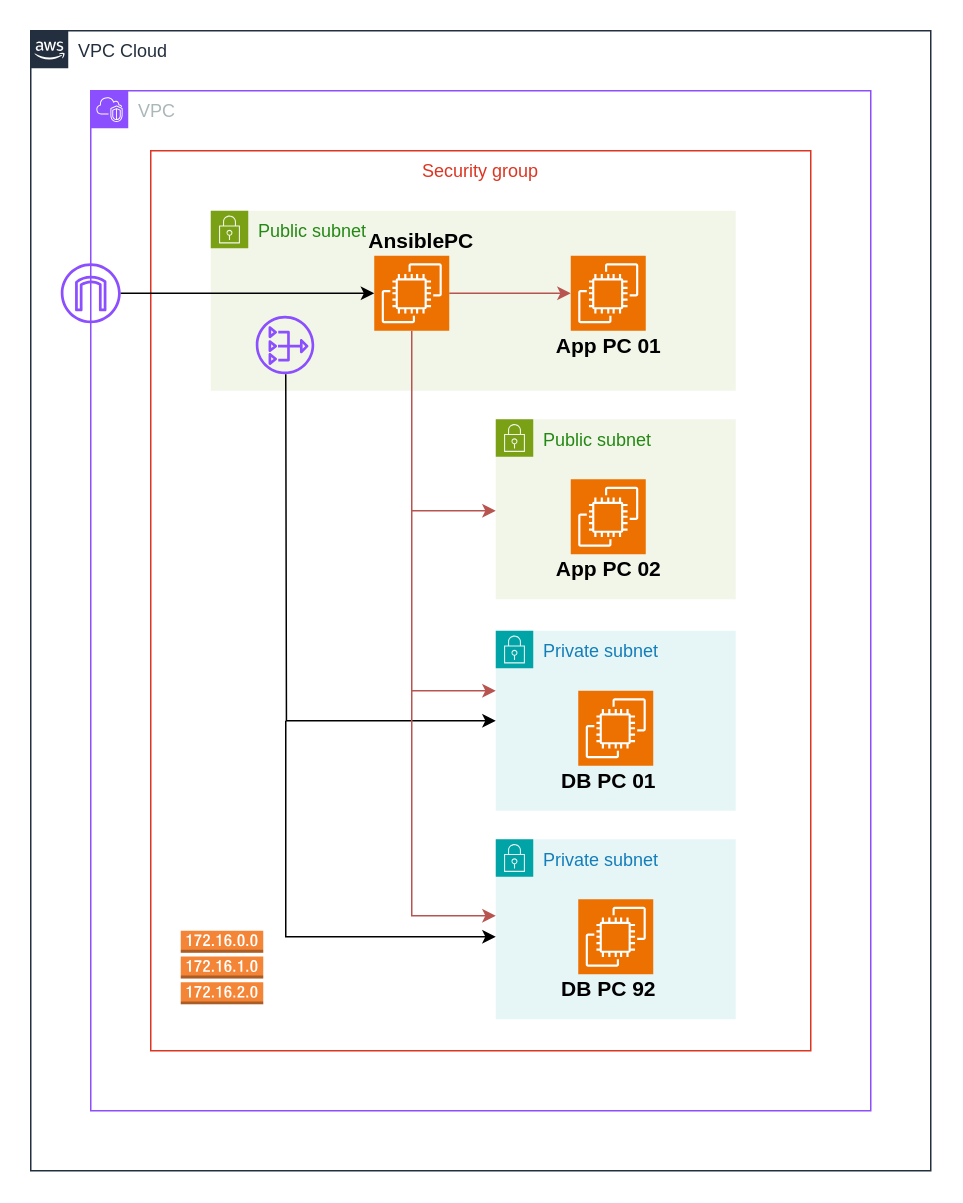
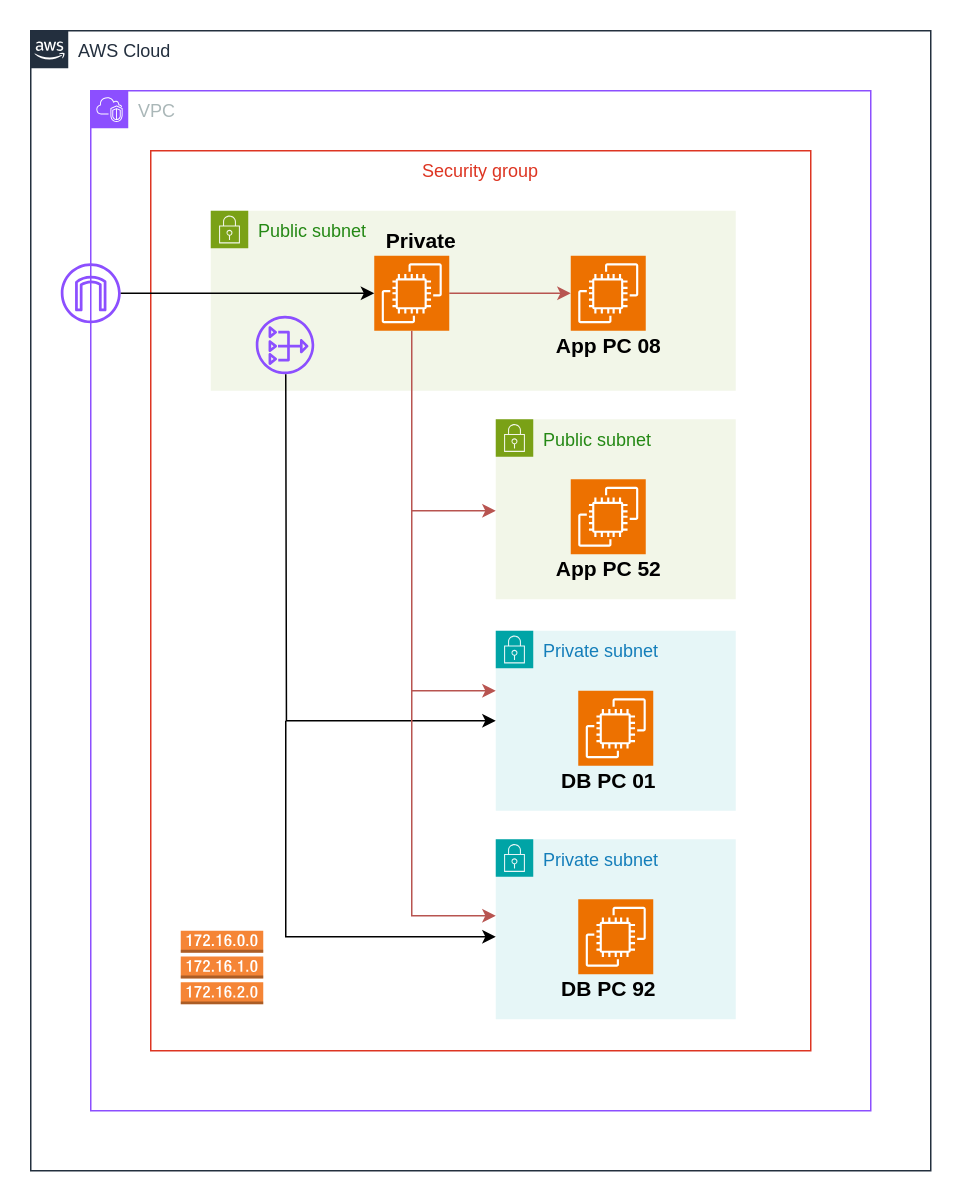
node "VPC Cloud": label "VPC Cloud" -> "AWS Cloud"
node "AnsiblePC": label "AnsiblePC" -> "Private"
node "App PC 01": label "App PC 01" -> "App PC 08"
node "App PC 02": label "App PC 02" -> "App PC 52"
